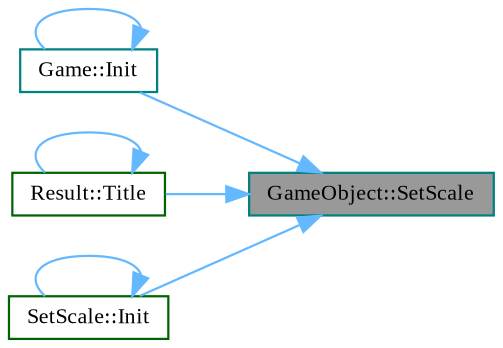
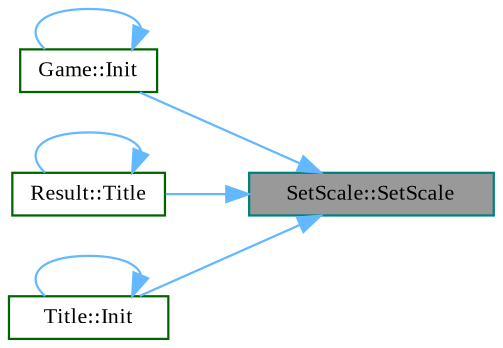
node "Game::Init": color teal -> darkgreen
node "GameObject::SetScale": label "GameObject::SetScale" -> "SetScale::SetScale"
node "SetScale::Init": label "SetScale::Init" -> "Title::Init"
